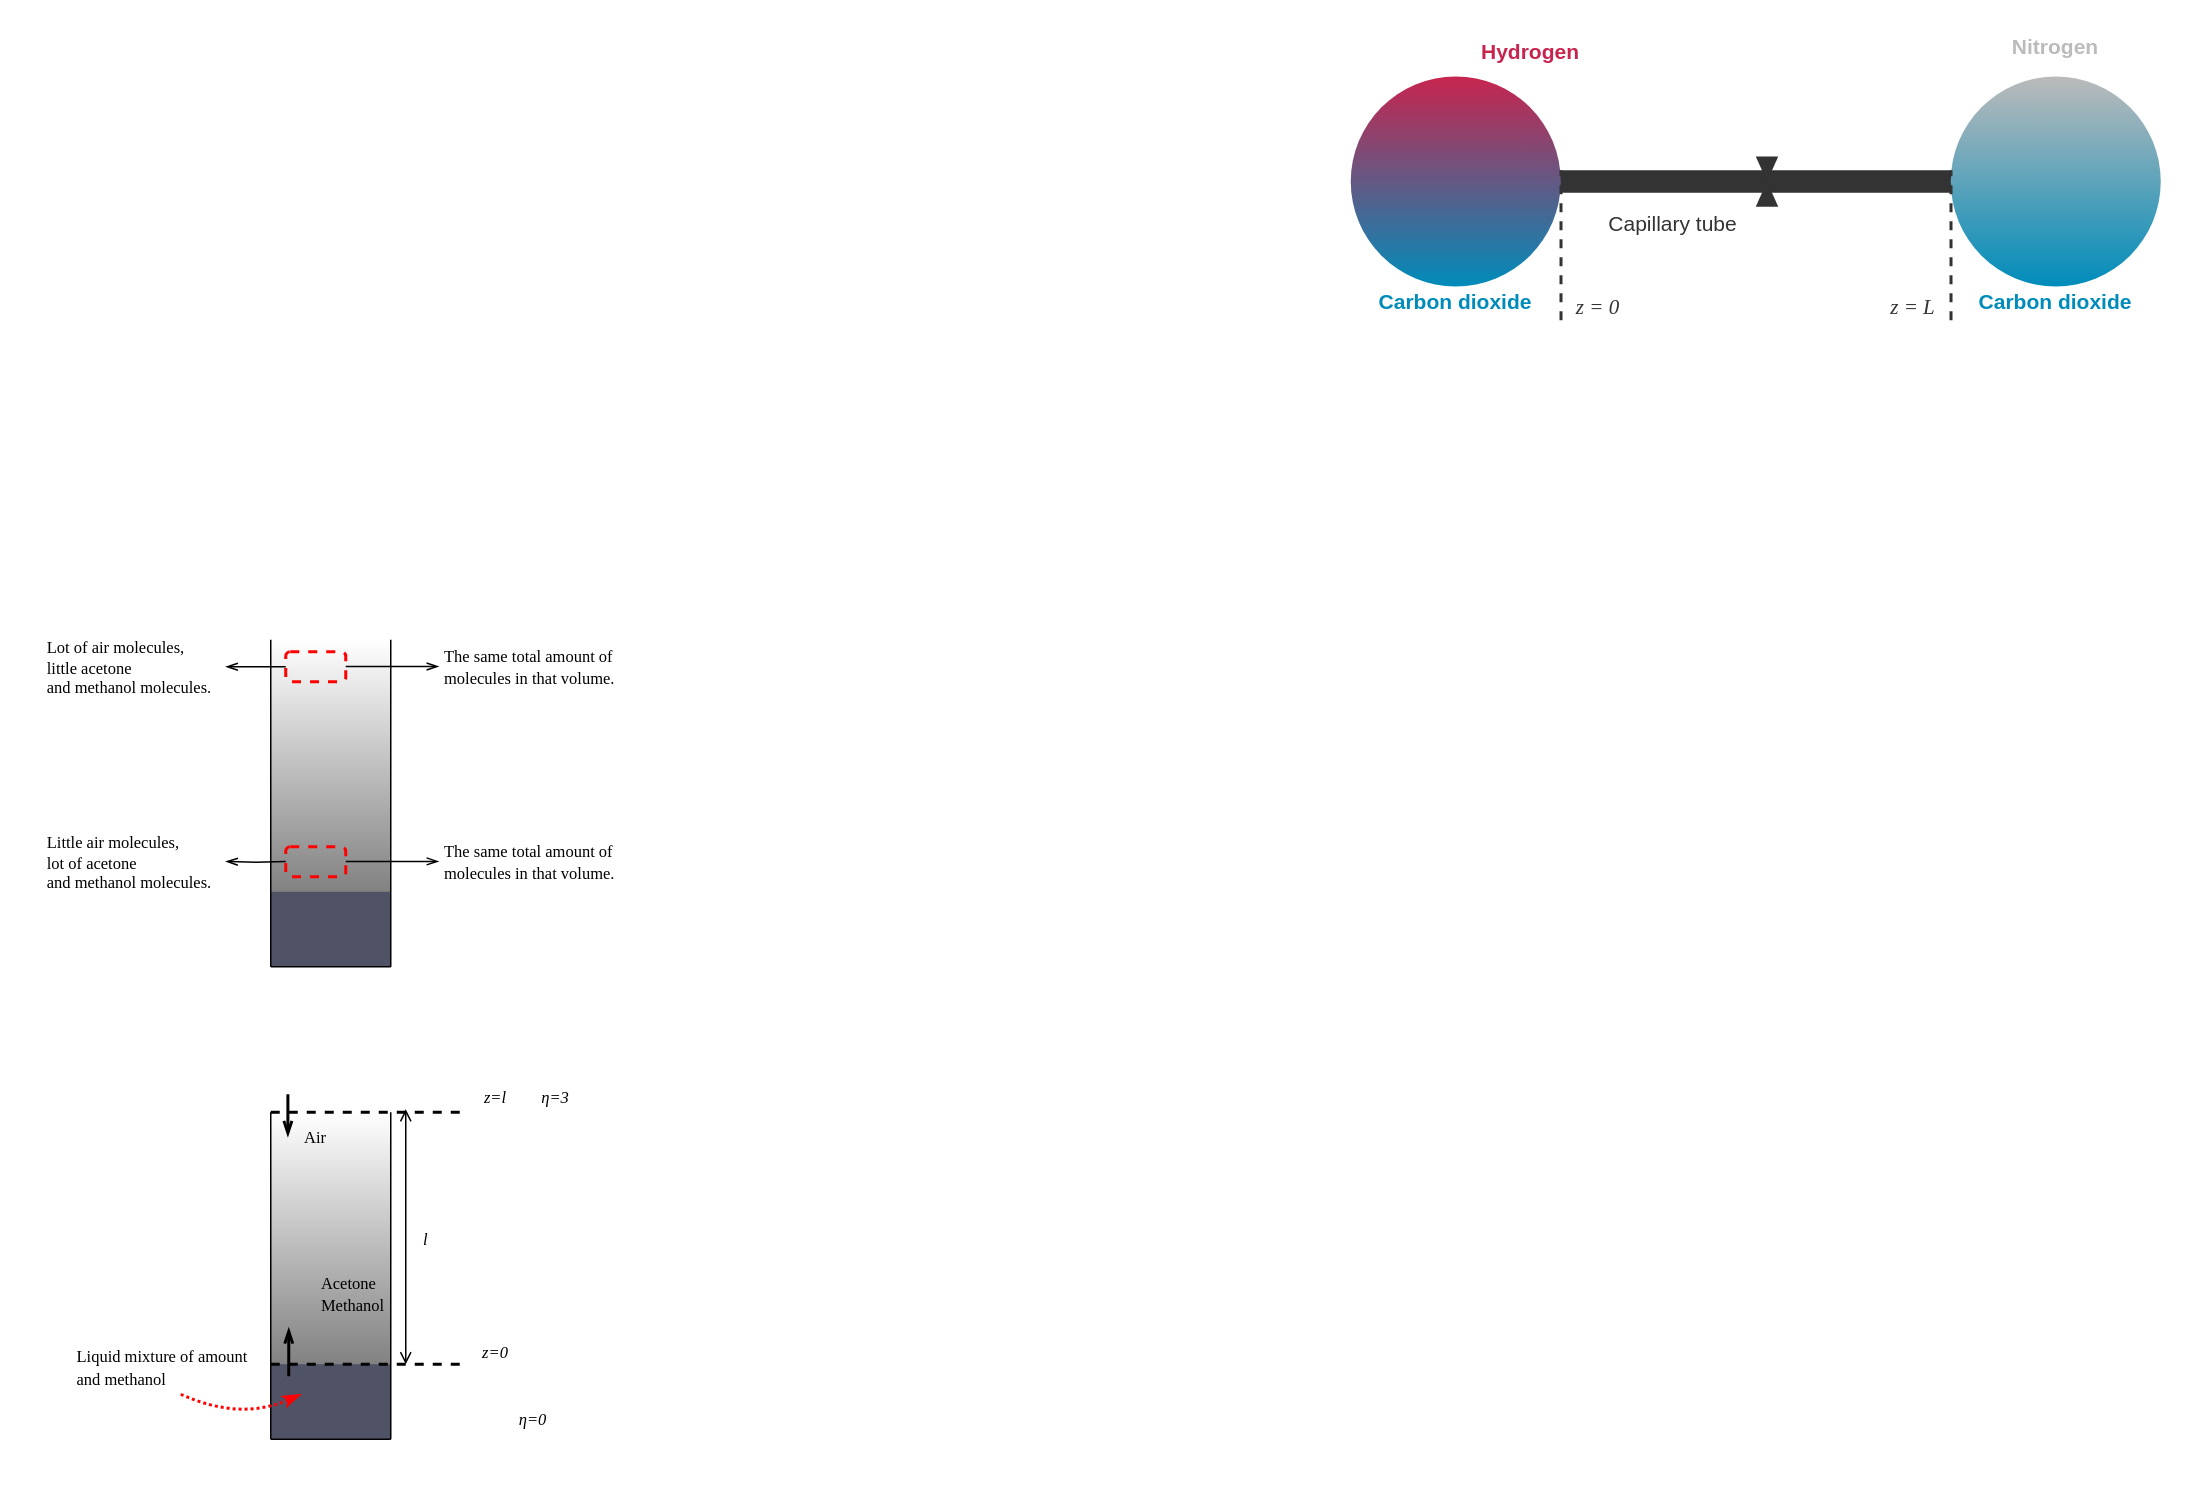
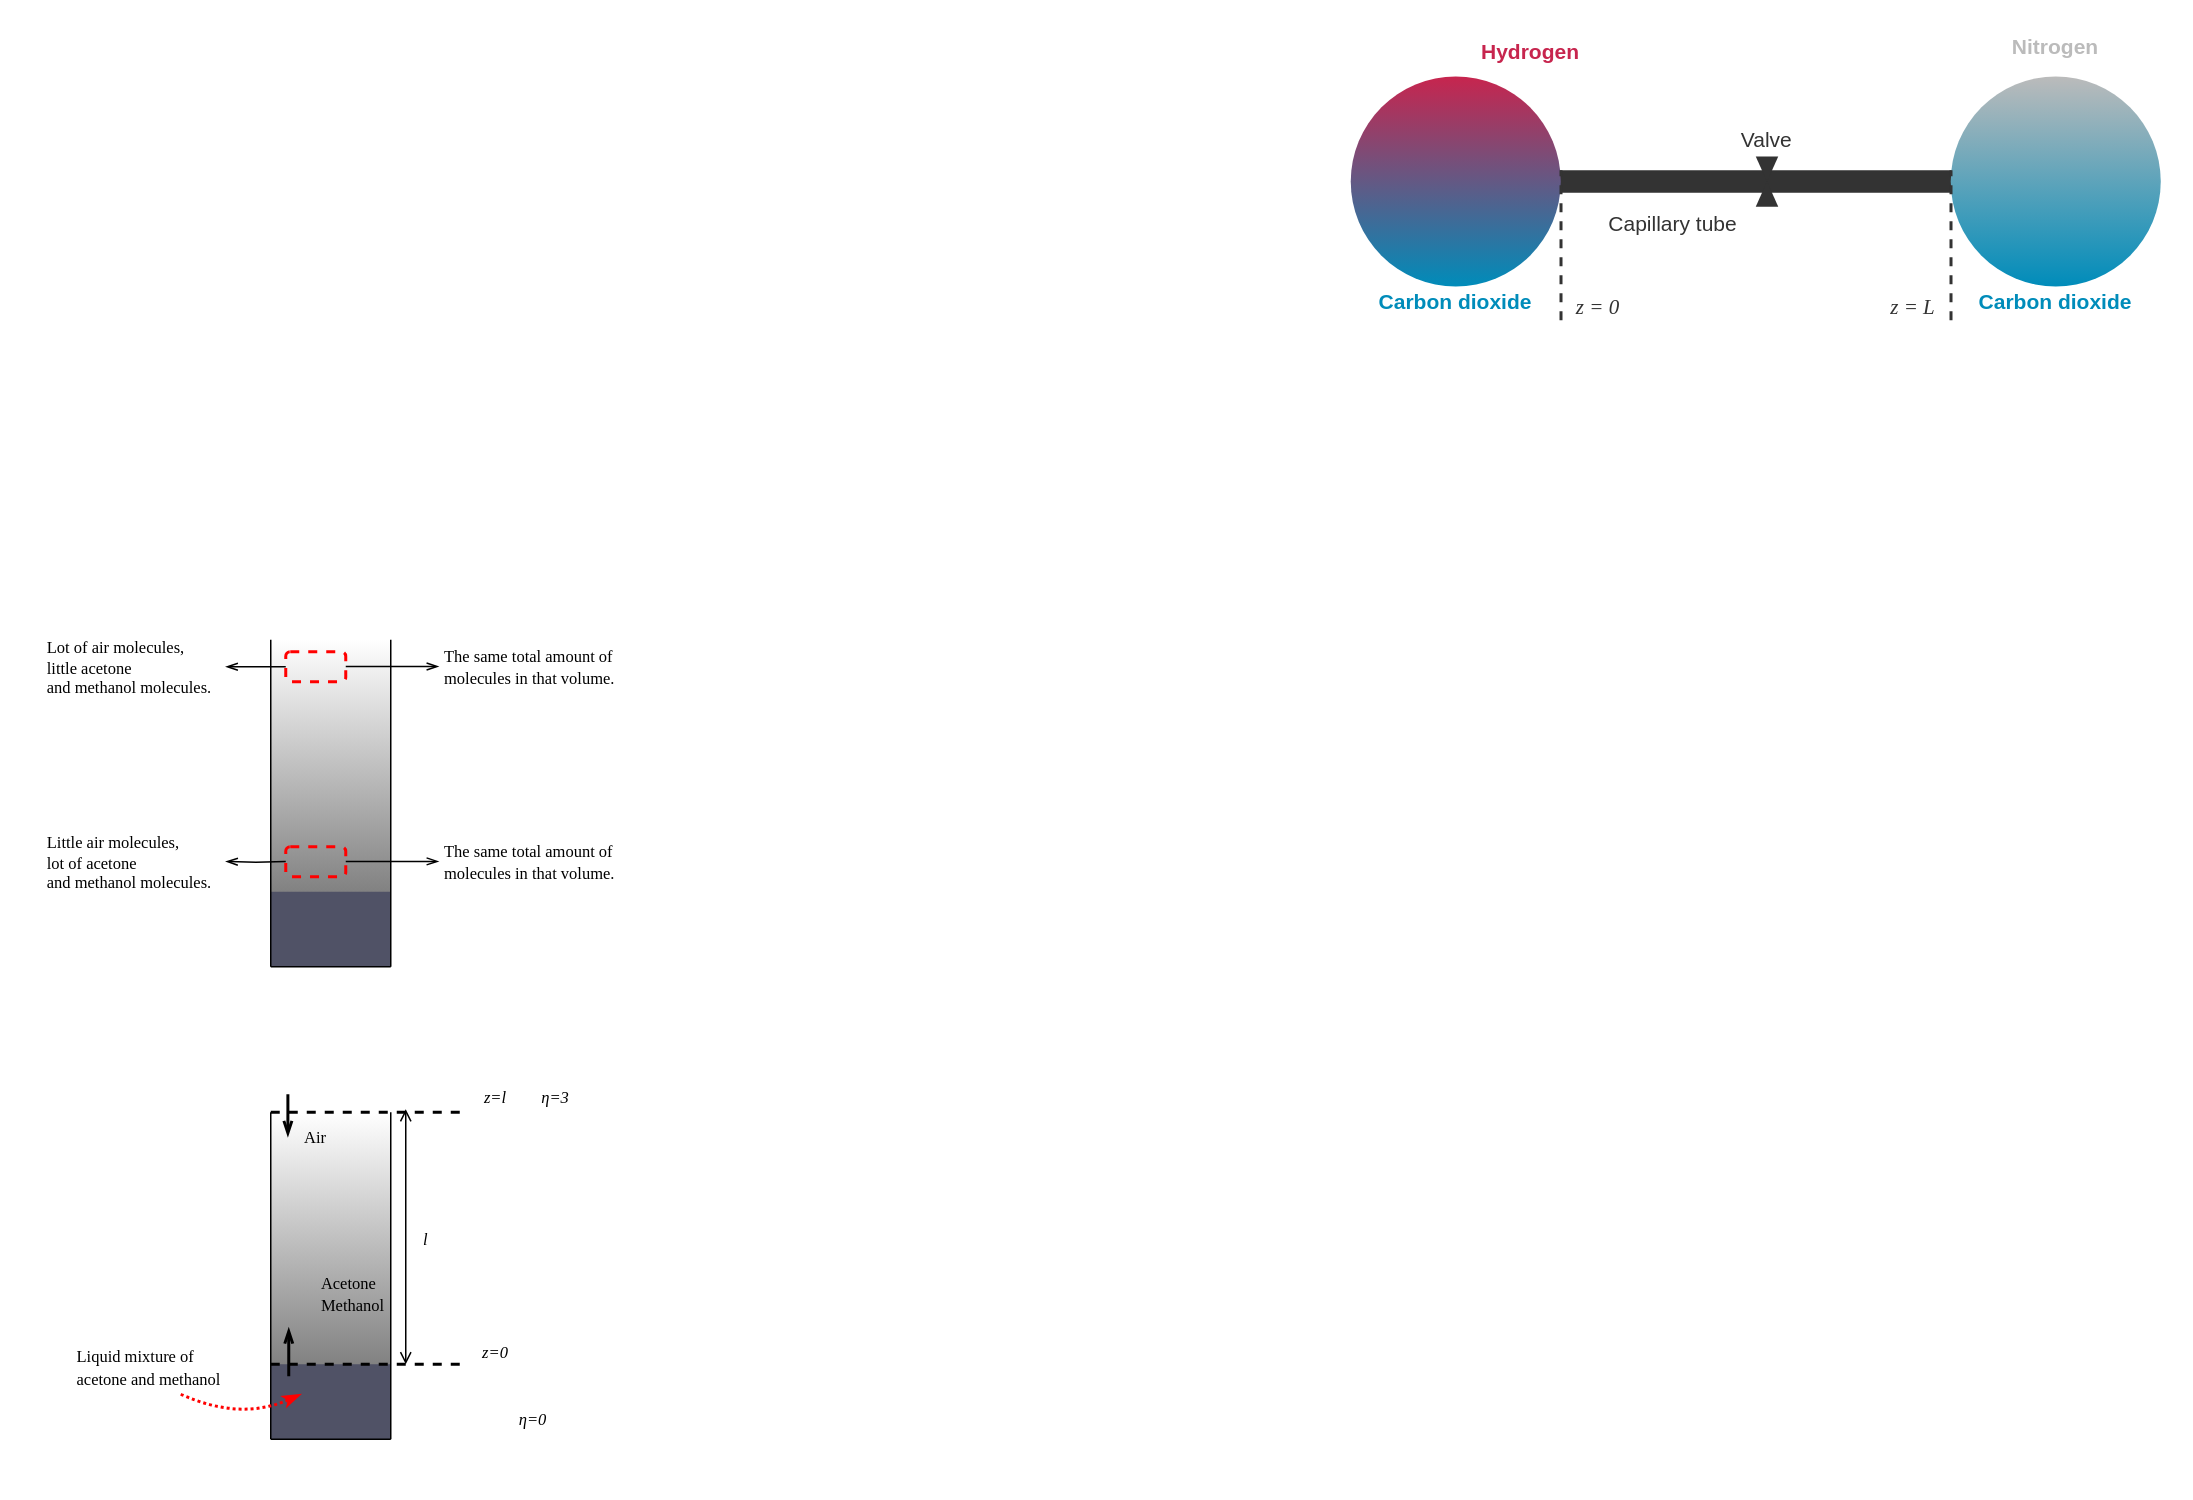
node "Valve": added
node "Liquid mixture of amount and methanol": label "Liquid mixture of amount and methanol" -> "Liquid mixture of acetone and methanol"
